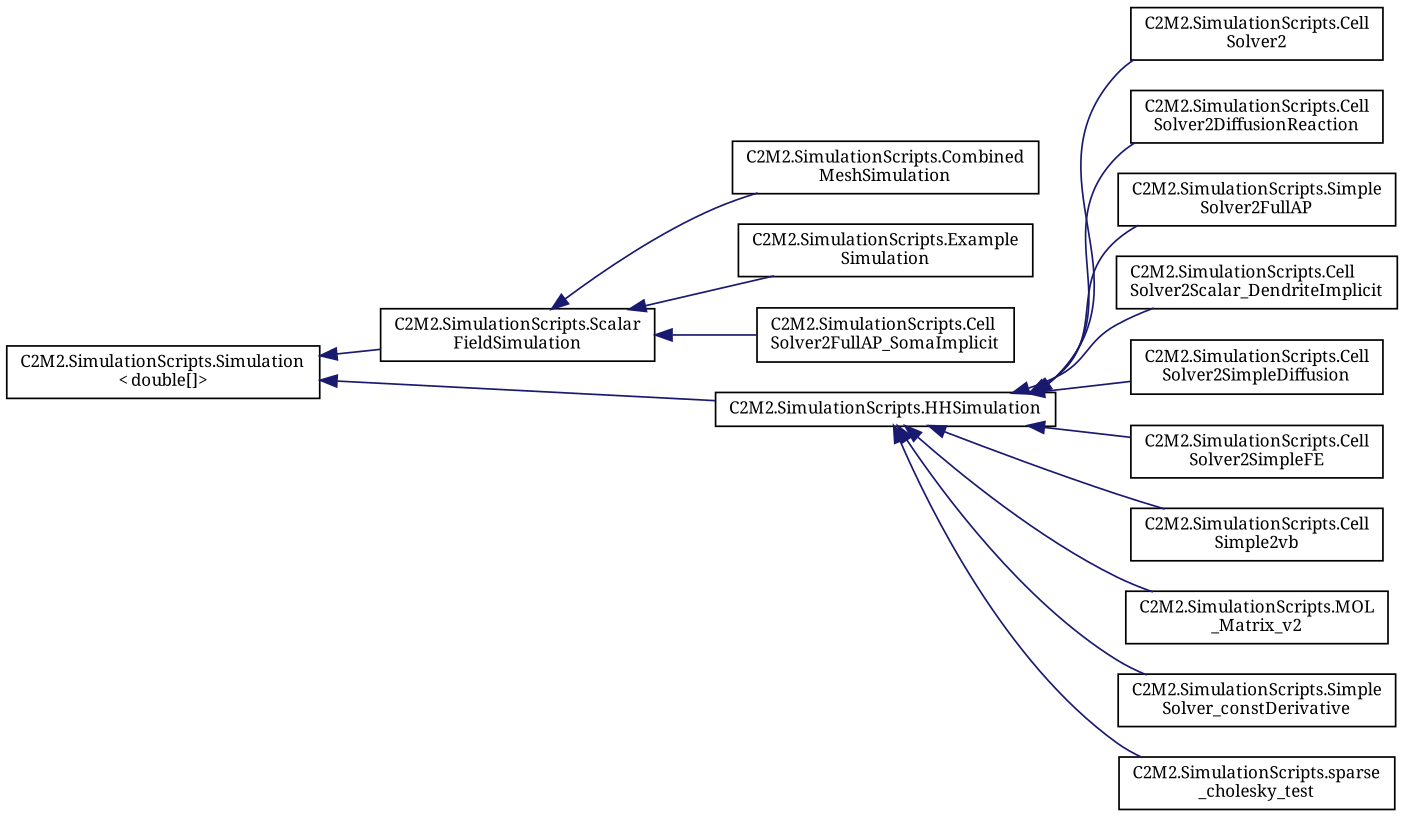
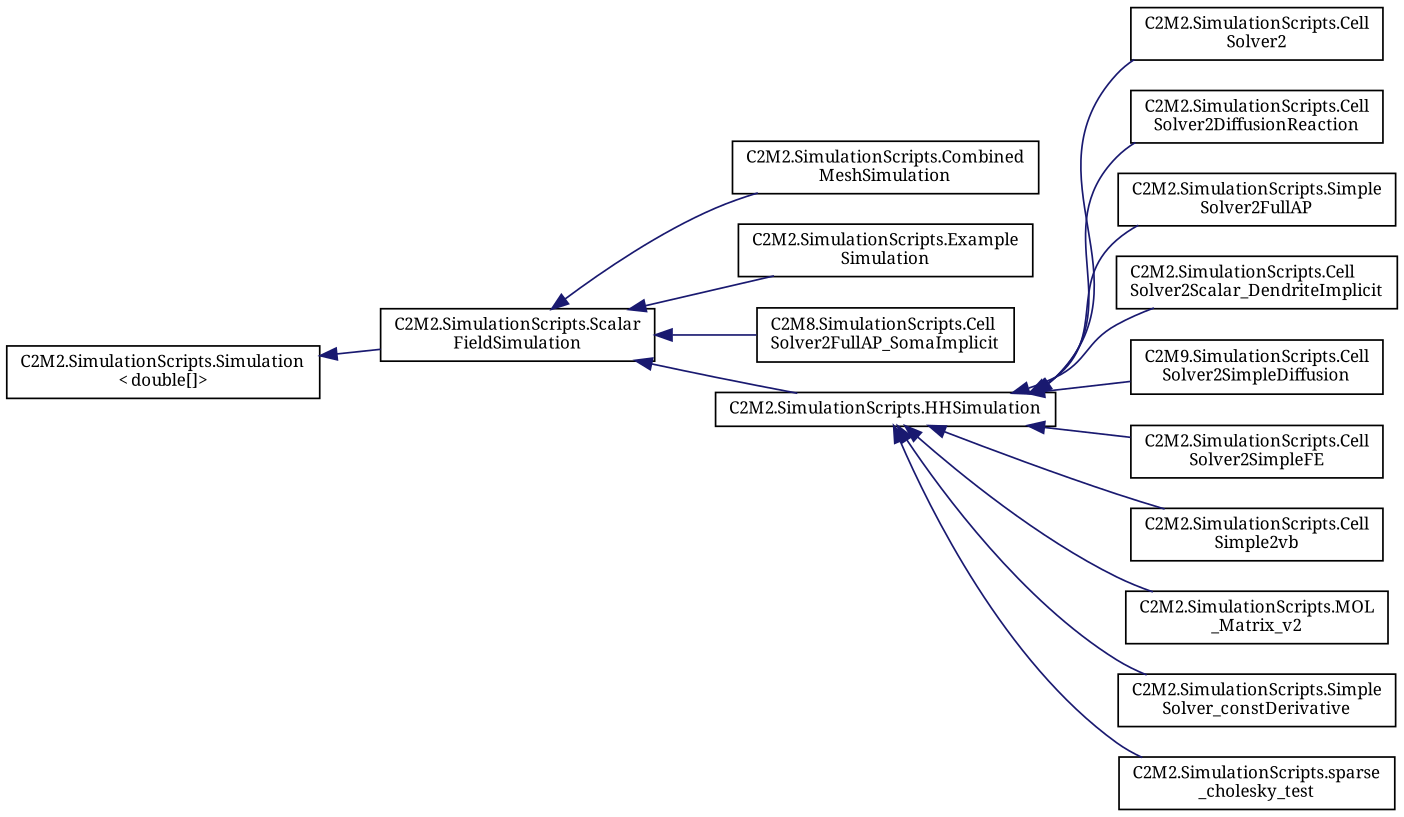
node "C2M2.SimulationScripts.Cell Solver2FullAP_SomaImplicit": label "C2M2.SimulationScripts.Cell Solver2FullAP_SomaImplicit" -> "C2M8.SimulationScripts.Cell Solver2FullAP_SomaImplicit"
node "C2M2.SimulationScripts.Cell Solver2SimpleDiffusion": label "C2M2.SimulationScripts.Cell Solver2SimpleDiffusion" -> "C2M9.SimulationScripts.Cell Solver2SimpleDiffusion"
edge "C2M2.SimulationScripts.HHSimulation" -> "C2M2.SimulationScripts.Simulation < double[]>": now "C2M2.SimulationScripts.HHSimulation" -> "C2M2.SimulationScripts.Scalar FieldSimulation"
